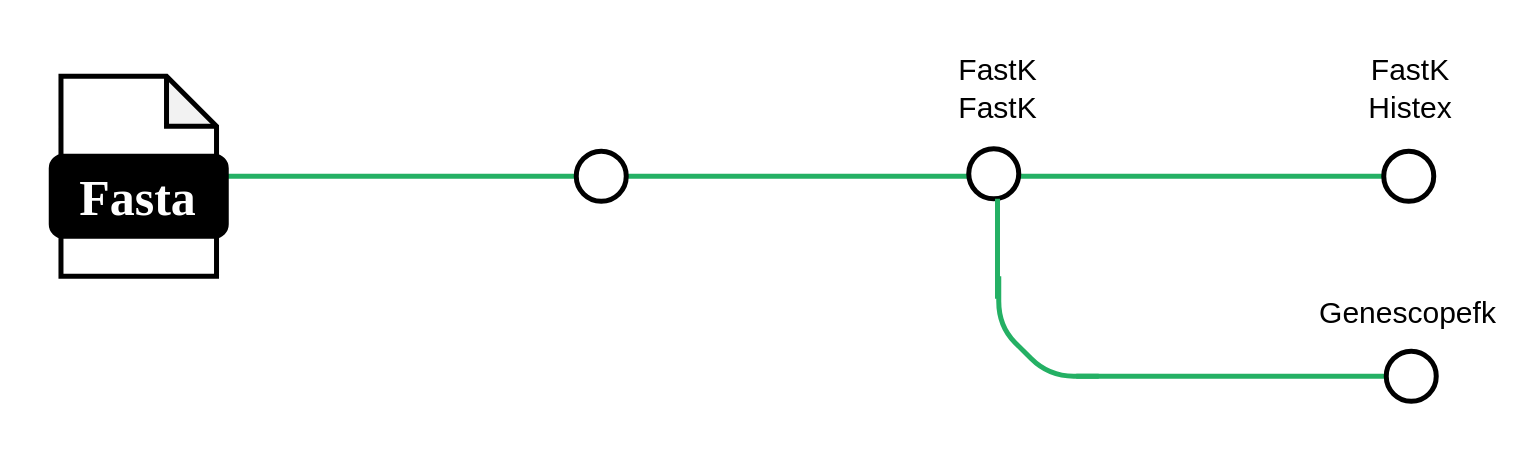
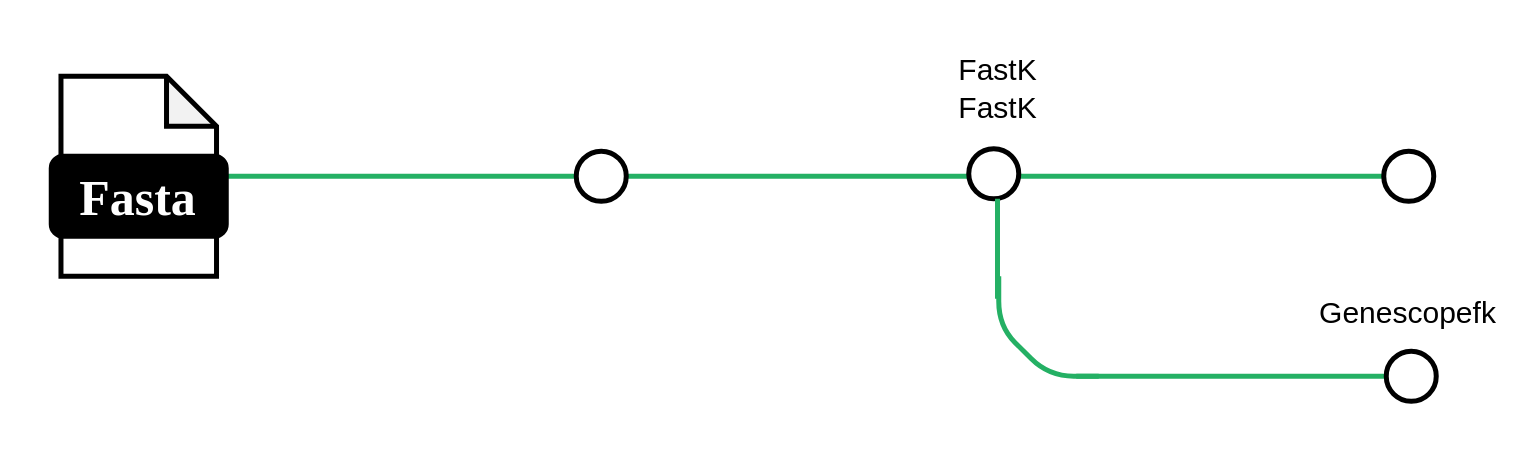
node "FastK Histex": removed
